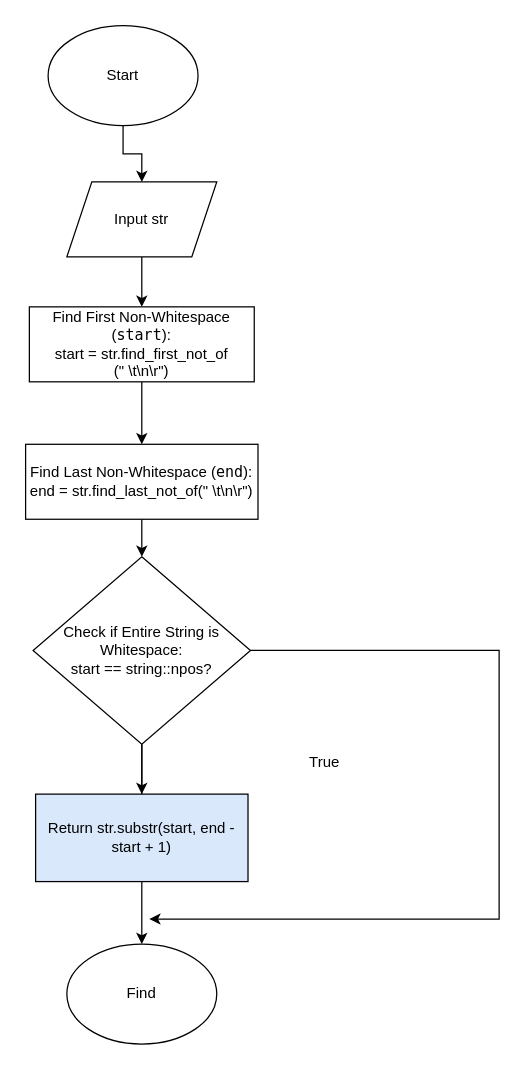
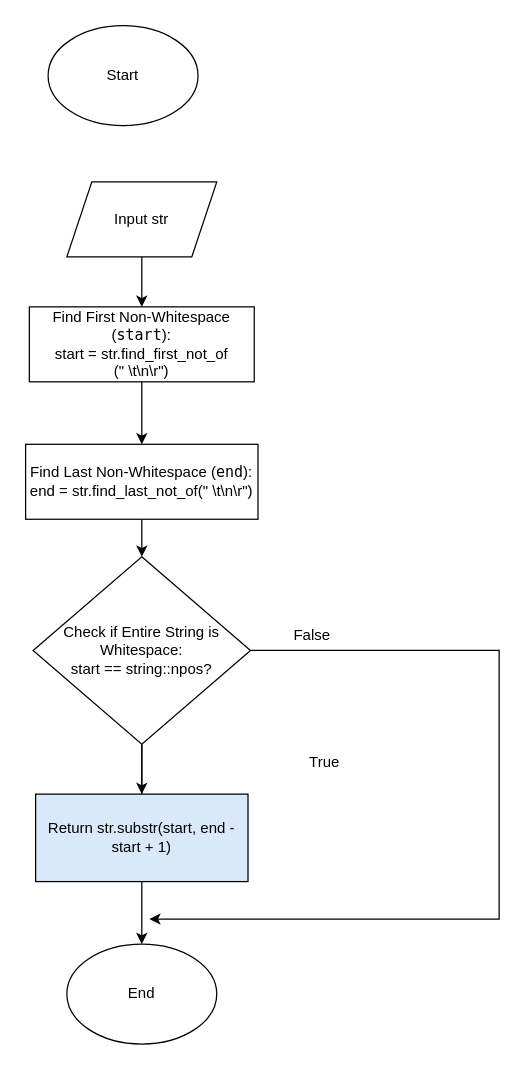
edge "Start" -> "Input str": removed
node "False": added
node "Find": label "Find" -> "End"
